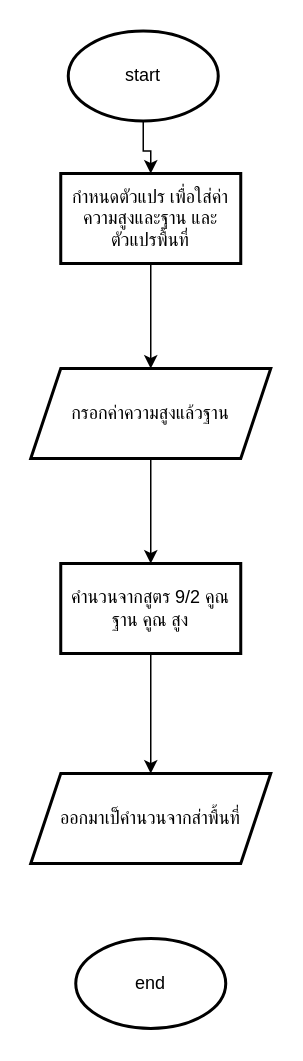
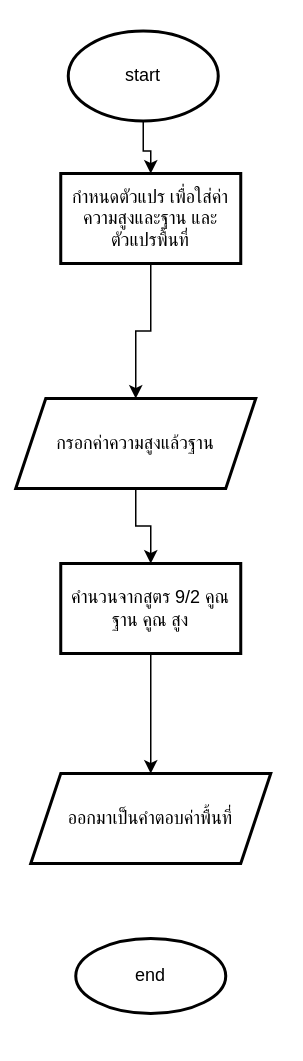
node "กรอกค่าความสูงแล้วฐาน": moved (151, 413) -> (136, 443)
node "ออกมาเป็คำนวนจากส่าพื้นที่": label "ออกมาเป็คำนวนจากส่าพื้นที่" -> "ออกมาเป็นคำตอบค่าพื้นที่"
node "end": size 150x90 -> 150x75
